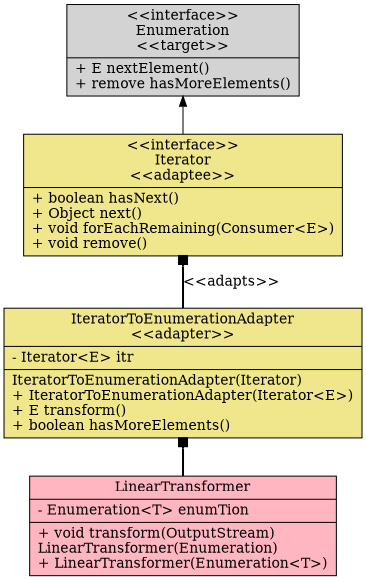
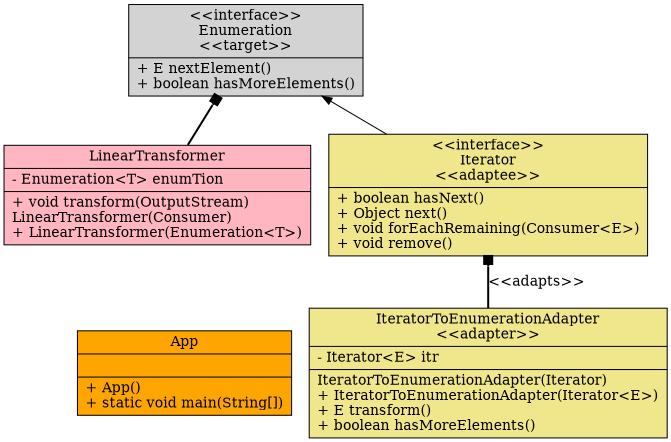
node "Enumeration": text "+ remove hasMoreElements()" -> "+ boolean hasMoreElements()"
node "App": added
edge "LinearTransformer" -> "IteratorToEnumerationAdapter": now "LinearTransformer" -> "Enumeration"
node "LinearTransformer": text "LinearTransformer(Enumeration)" -> "LinearTransformer(Consumer)"
